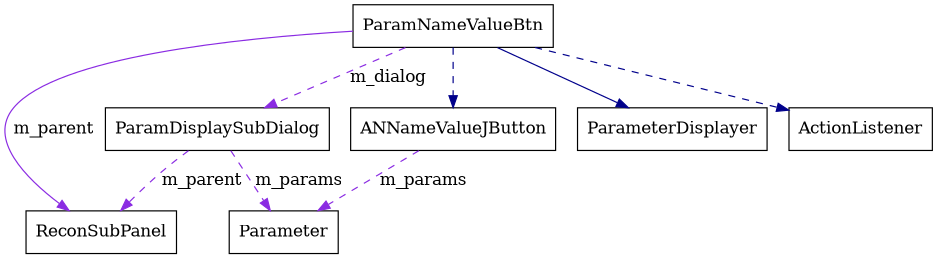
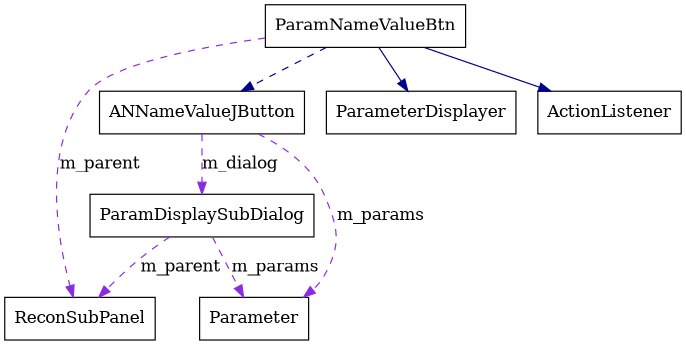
edge "ParamNameValueBtn" -> "ReconSubPanel": style solid -> dashed
edge "ParamNameValueBtn" -> "ParamDisplaySubDialog": now "ANNameValueJButton" -> "ParamDisplaySubDialog"
edge "ParamNameValueBtn" -> "ActionListener": style dashed -> solid
